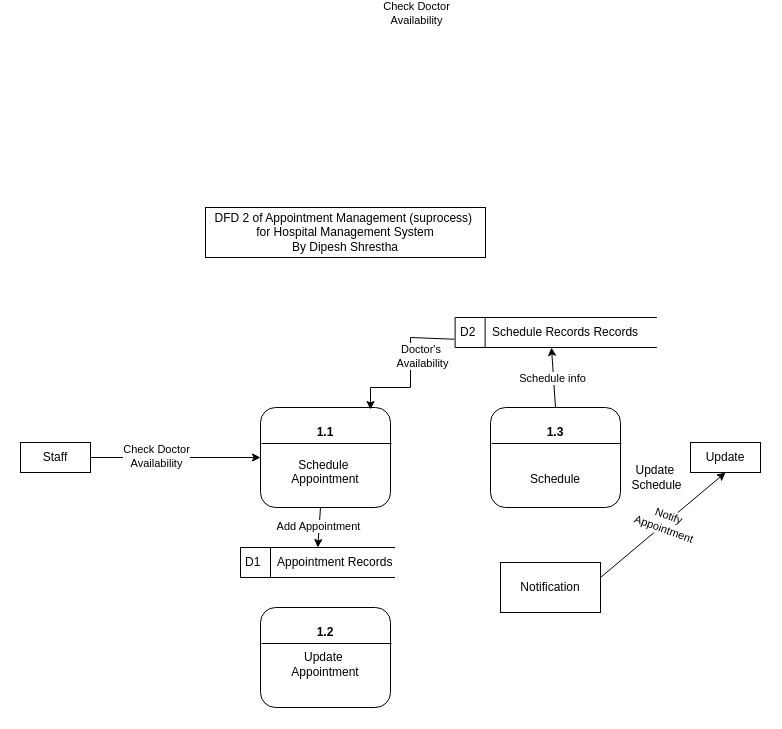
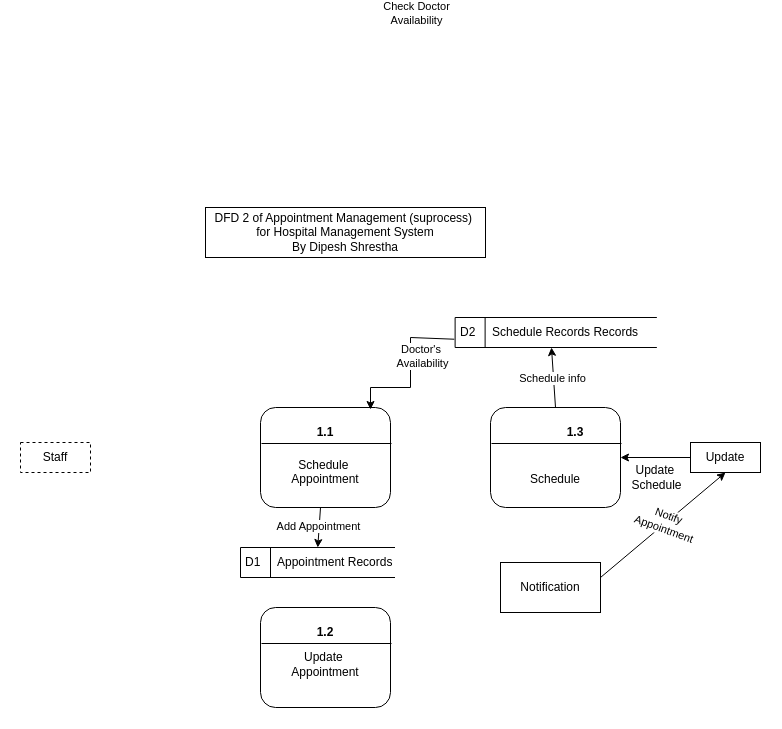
node "1.3": moved (556, 433) -> (576, 433)
node "Staff": style solid -> dashed
edge "Staff" -> "Schedule Appointment": removed, label "Check Doctor Availability"
edge "Update" -> "Schedule": added
